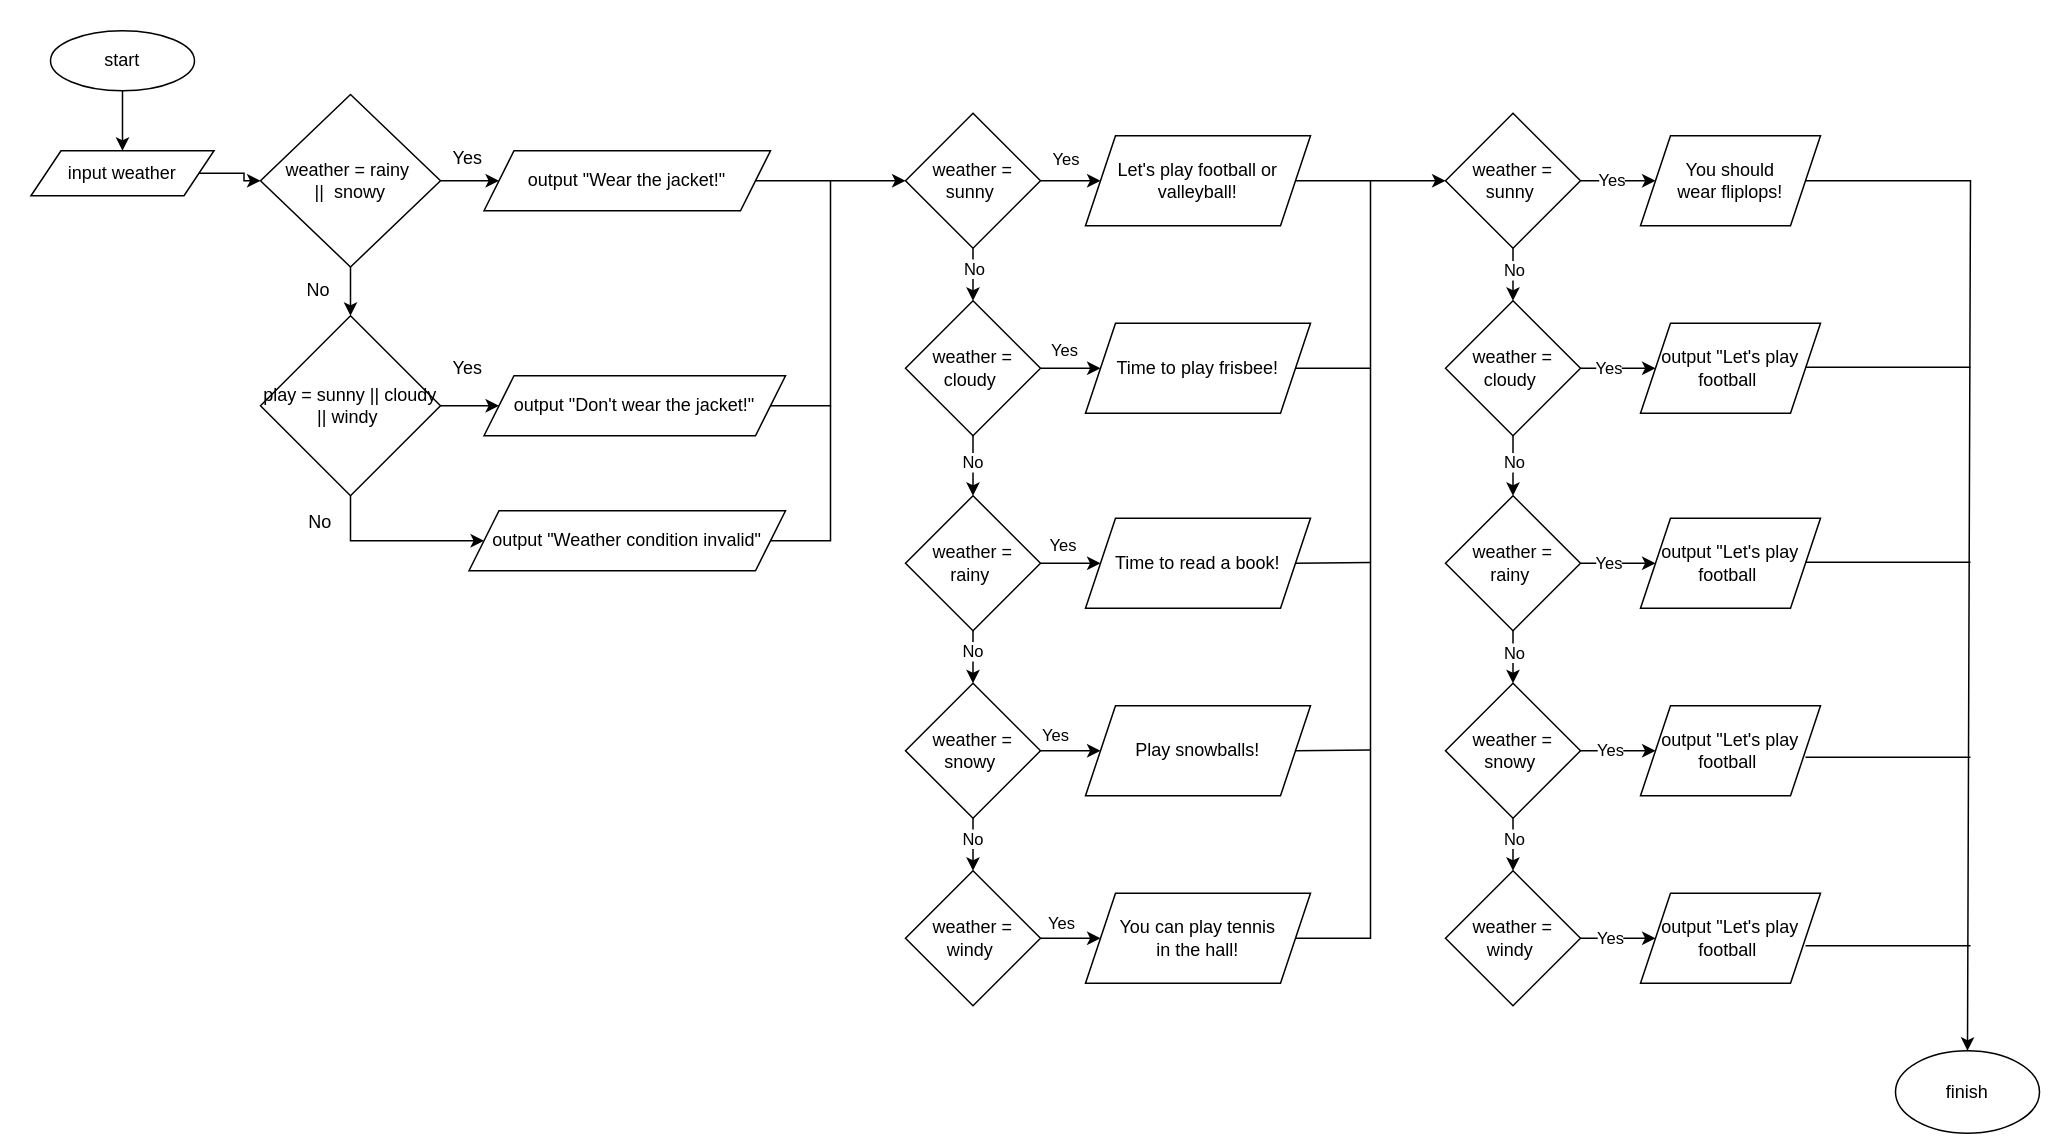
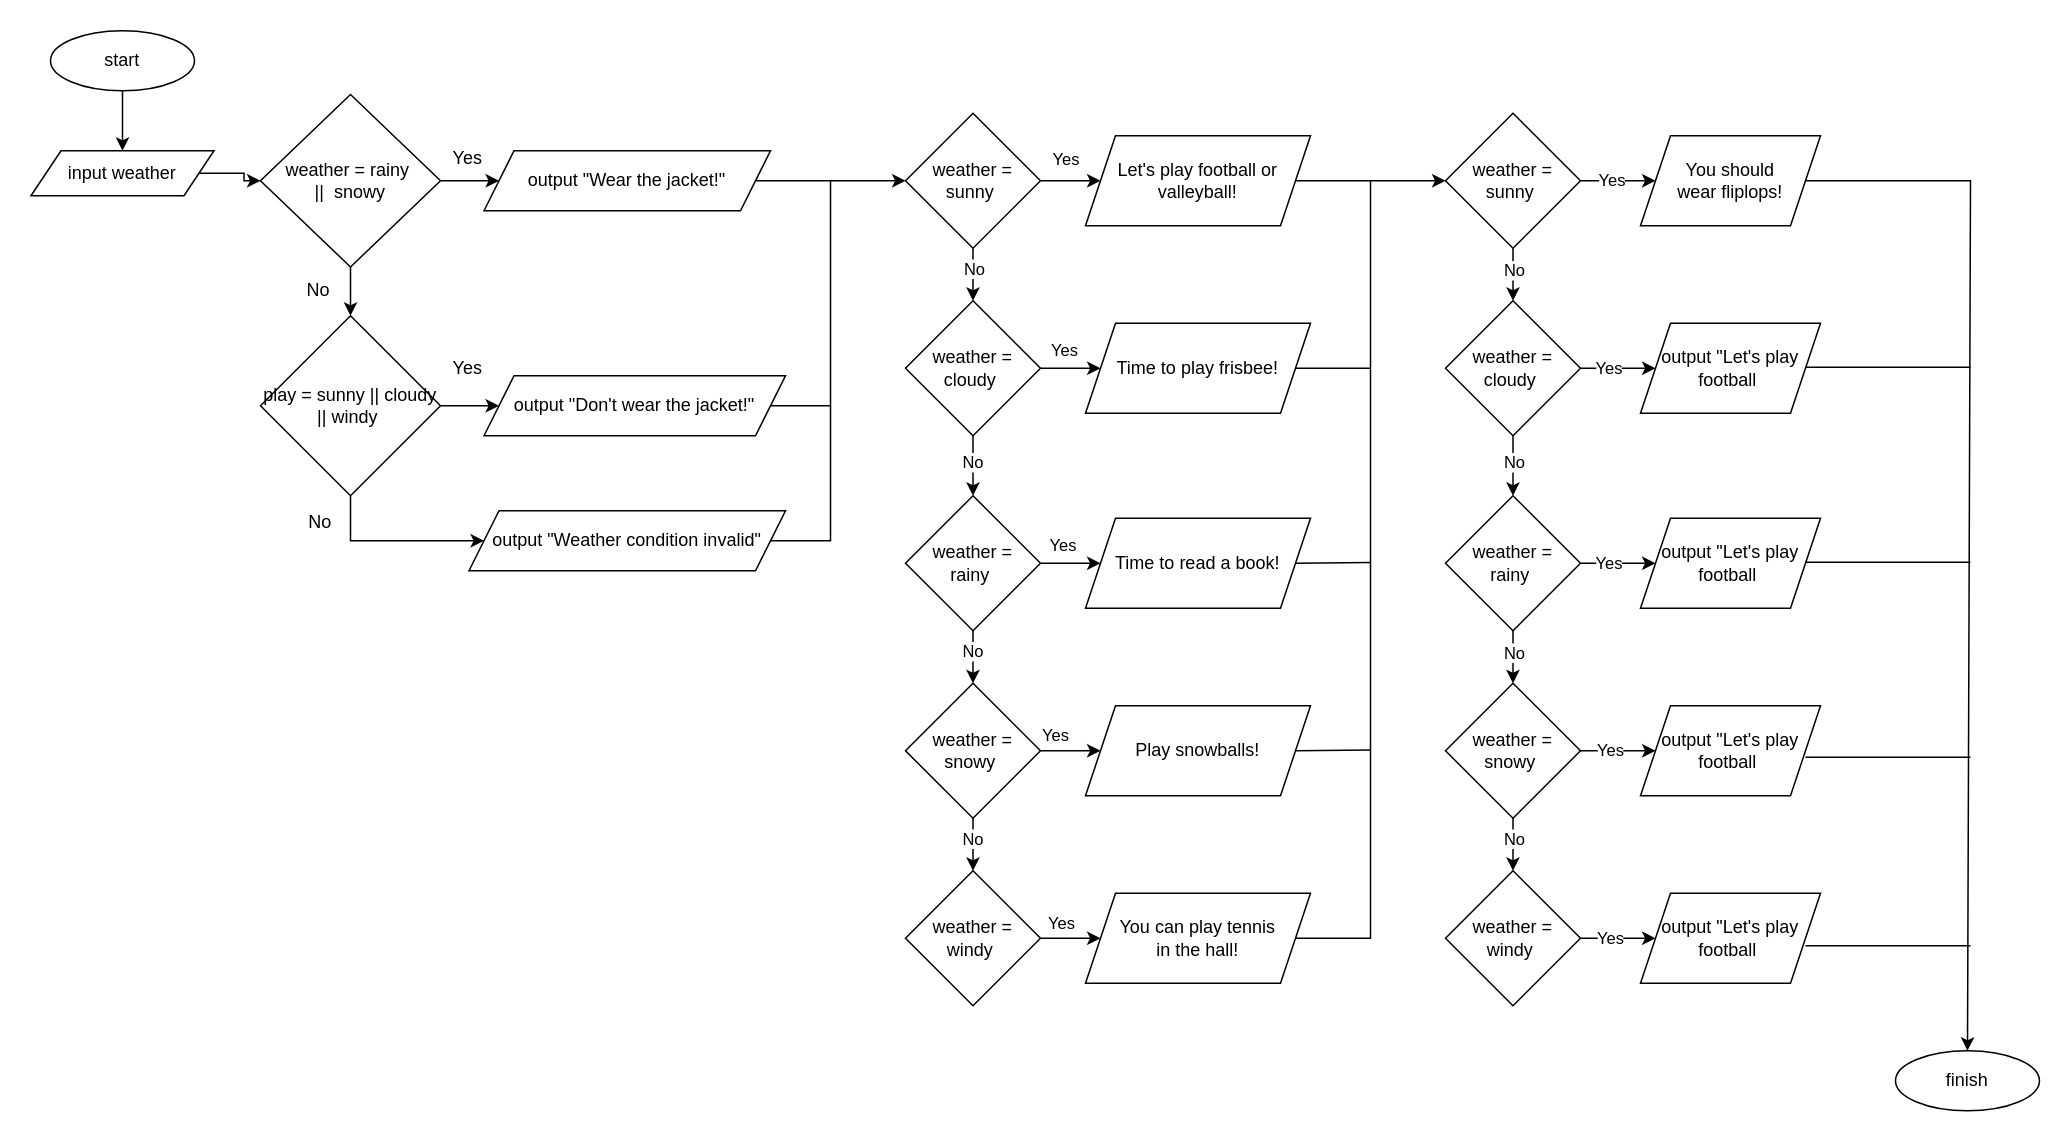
node "finish": size 144x83 -> 144x60
